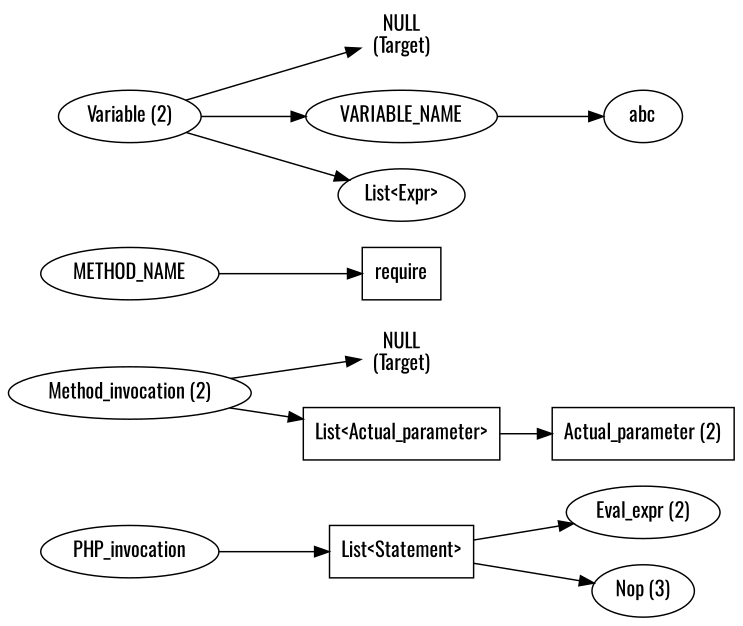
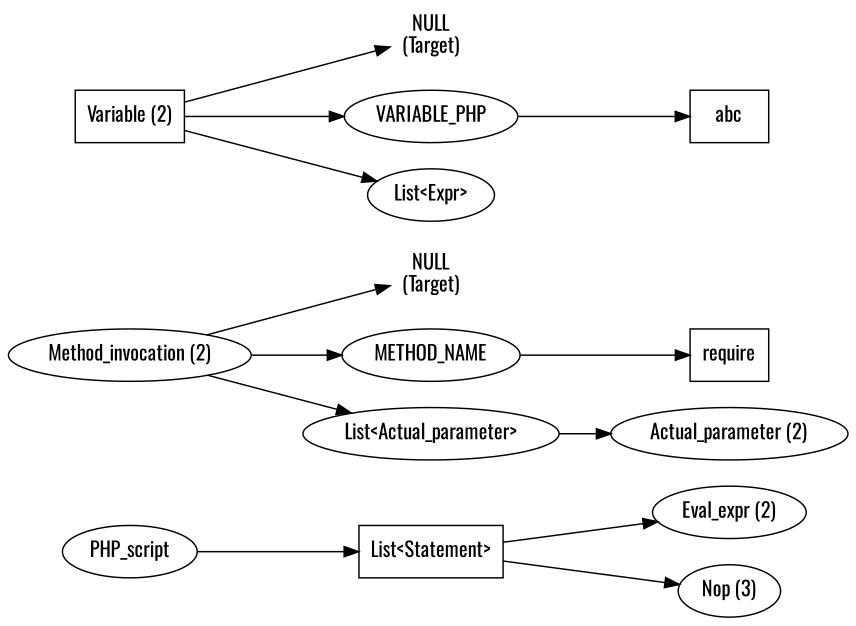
node "Variable (2)": shape ellipse -> box
node "VARIABLE_NAME": label "VARIABLE_NAME" -> "VARIABLE_PHP"
node "abc": shape ellipse -> box
edge "Method_invocation (2)" -> "METHOD_NAME": added
node "List<Actual_parameter>": shape box -> ellipse
node "Actual_parameter (2)": shape box -> ellipse
node "PHP_invocation": label "PHP_invocation" -> "PHP_script"
